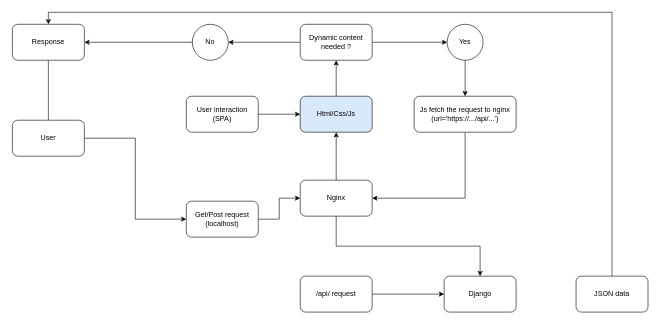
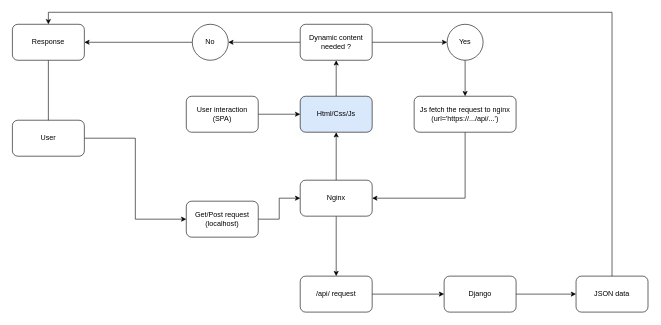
edge "Nginx" -> "Django": now "Nginx" -> "/api/ request"
edge "Django" -> "JSON data": added
